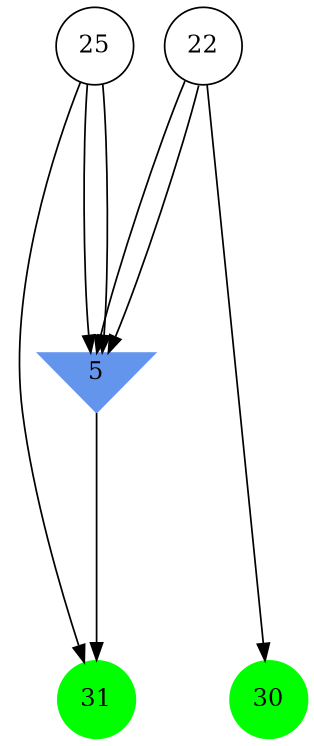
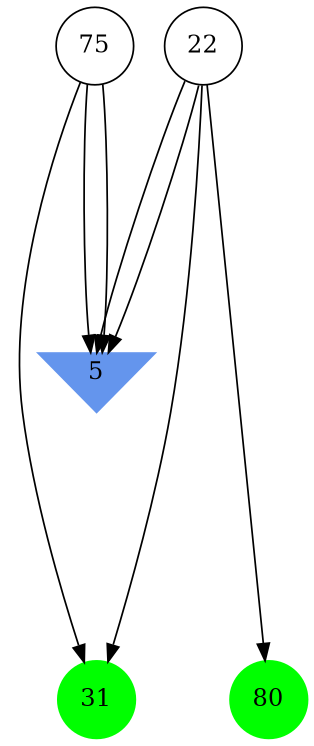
node "25": label "25" -> "75"
edge "5" -> "31": now "22" -> "31"
node "30": label "30" -> "80"
